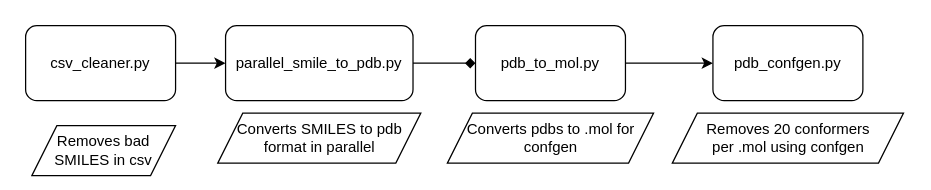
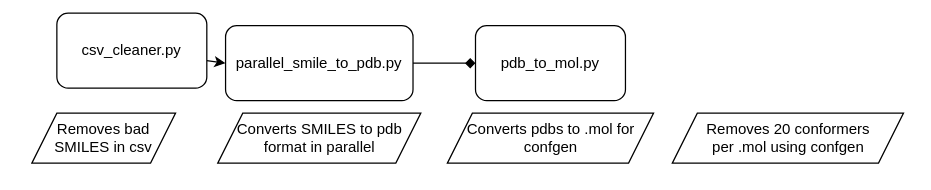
node "csv_cleaner.py": moved (101, 63) -> (132, 51)
edge "pdb_to_mol.py" -> "pdb_confgen.py": removed
node "pdb_confgen.py": removed
node "Removes bad SMILES in csv": moved (104, 151) -> (104, 138)
